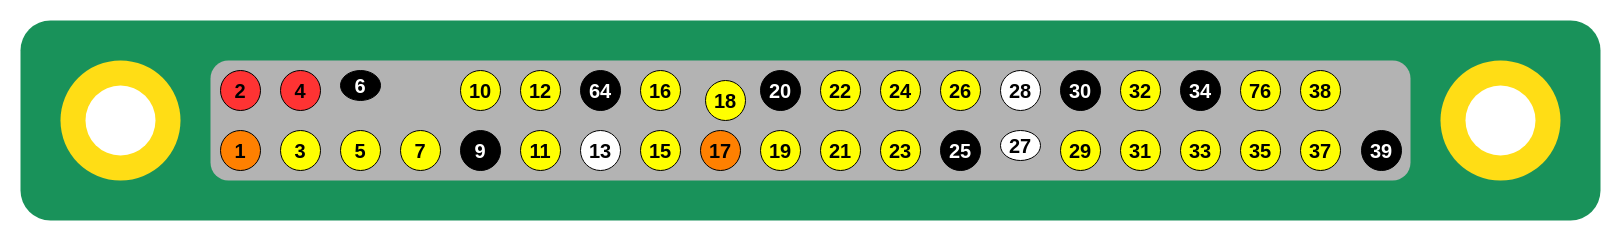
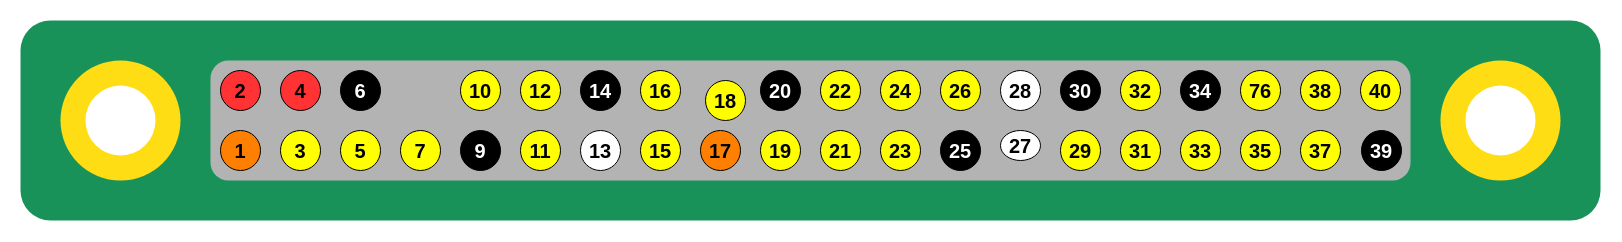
node "6": size 40x30 -> 40x40
node "64": label "64" -> "14"
node "40": added
